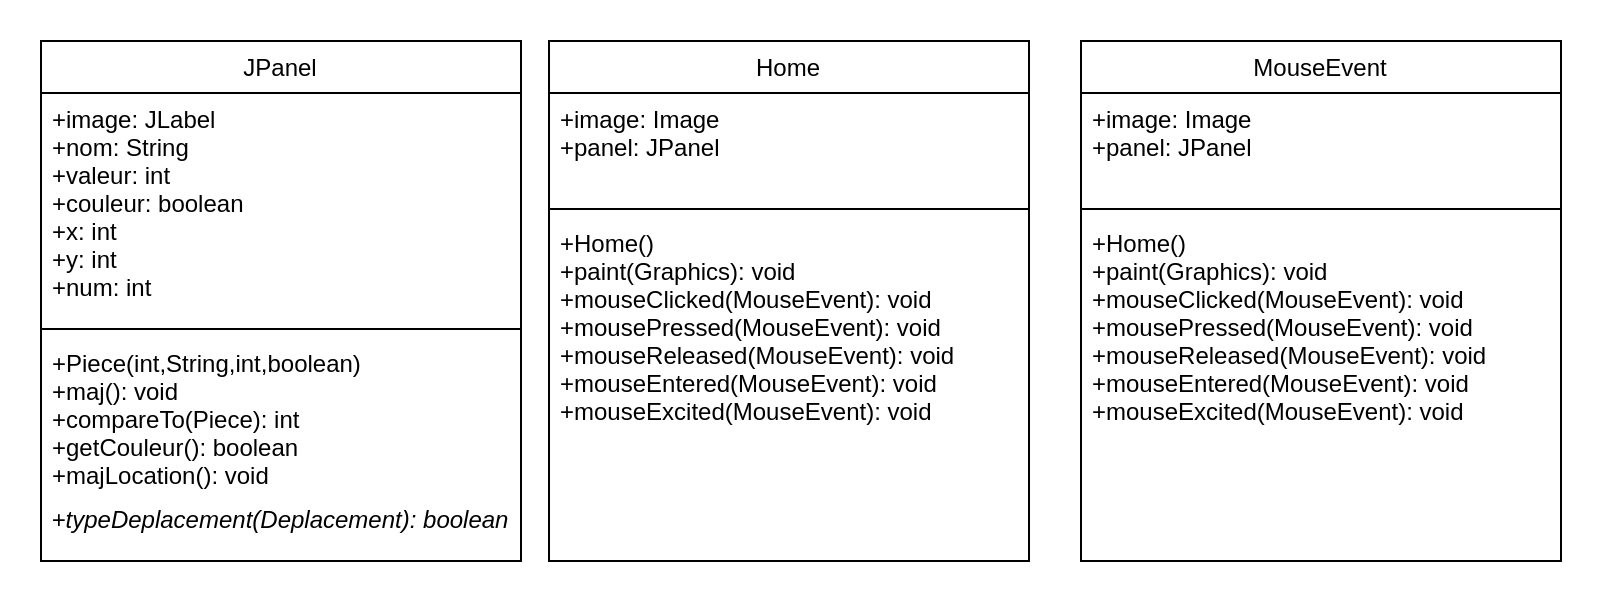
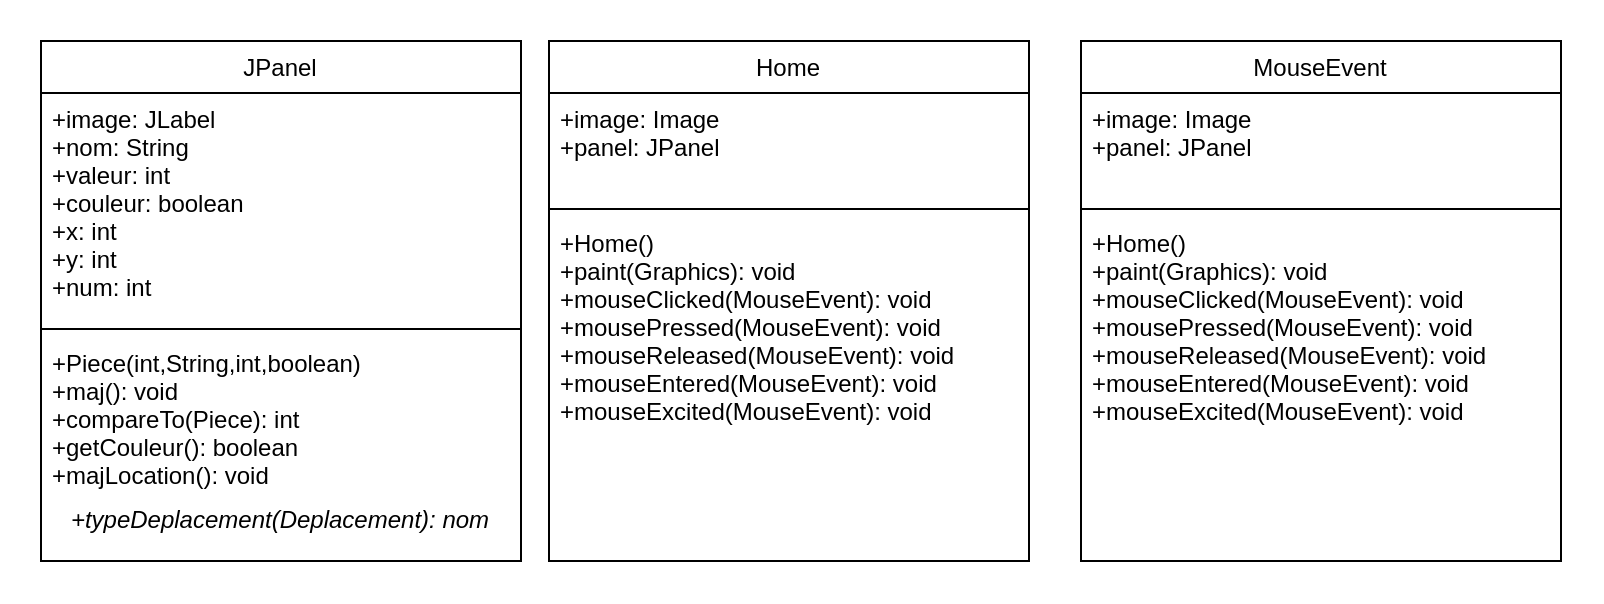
node "+typeDeplacement(Deplacement): boolean": label "+typeDeplacement(Deplacement): boolean" -> "+typeDeplacement(Deplacement): nom"
